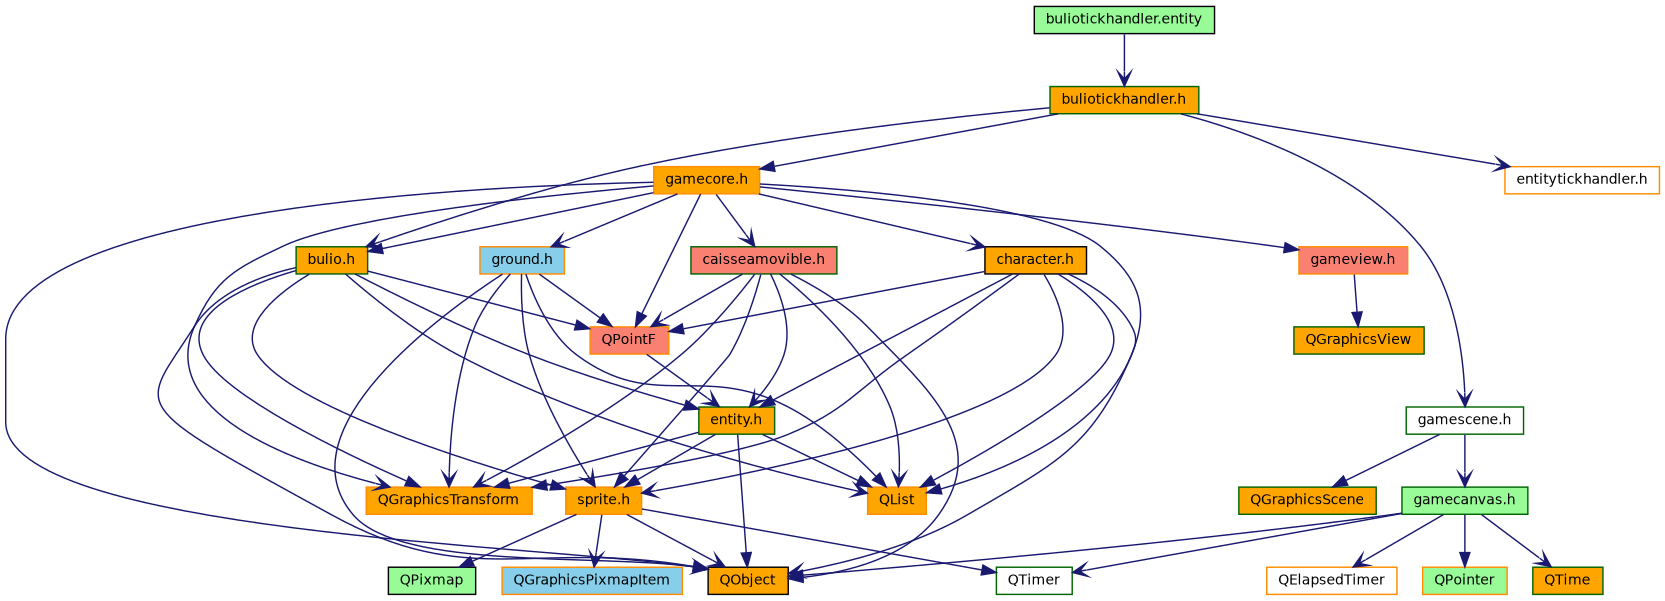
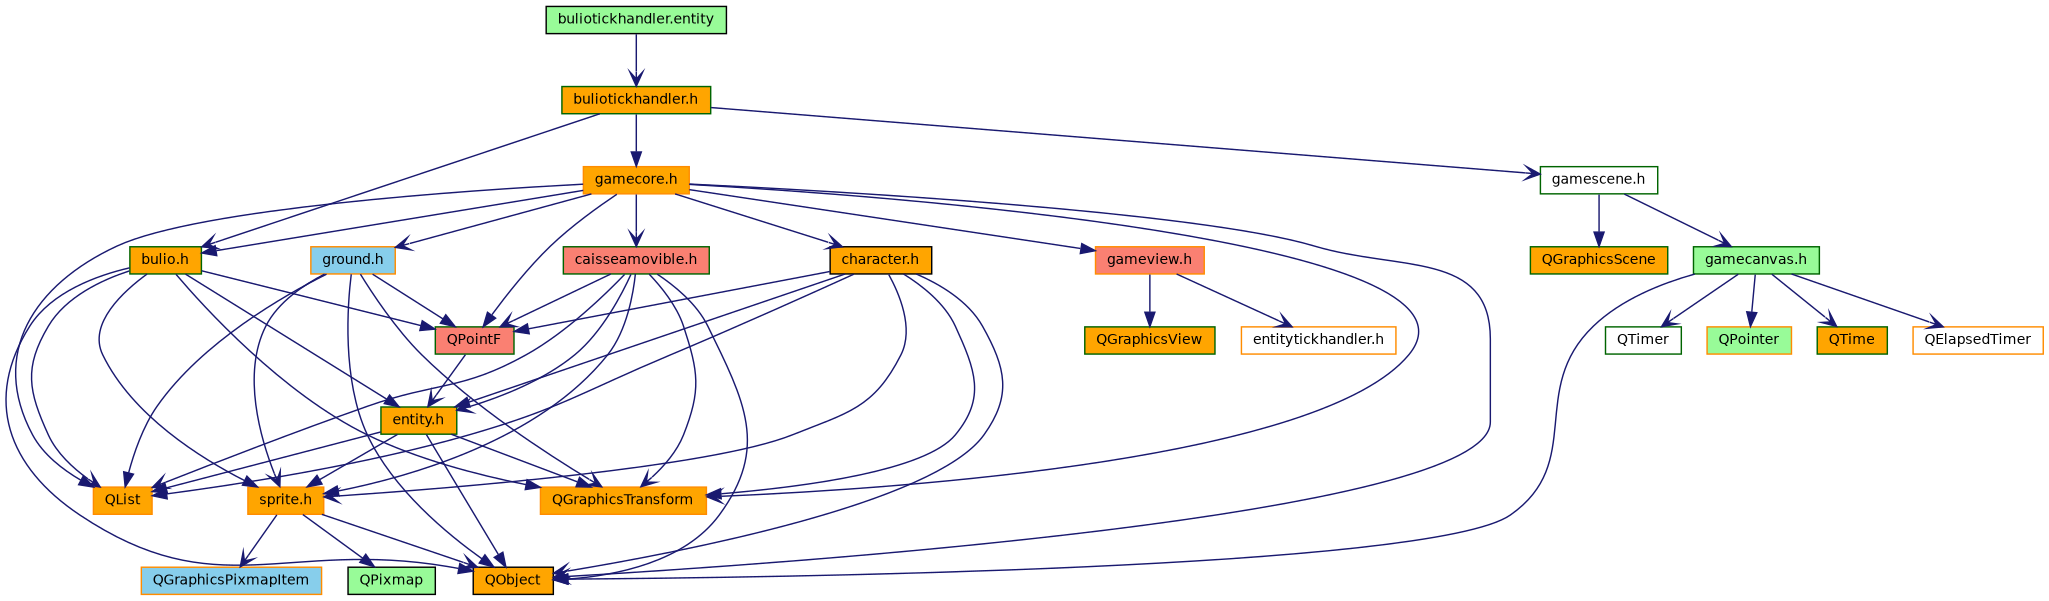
edge "buliotickhandler.h" -> "entitytickhandler.h": now "gameview.h" -> "entitytickhandler.h"
node "QPointF": color darkorange -> darkgreen
edge "sprite.h" -> "QTimer": removed
